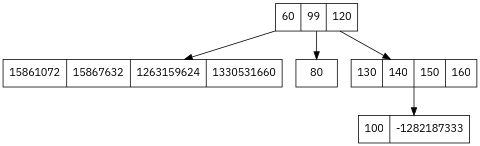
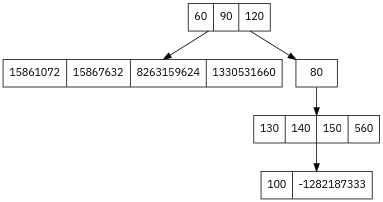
node "60": text "99" -> "90"
edge "60" -> "130": now "80" -> "130"
node "15861072": text "1263159624" -> "8263159624"
node "130": text "160" -> "560"
